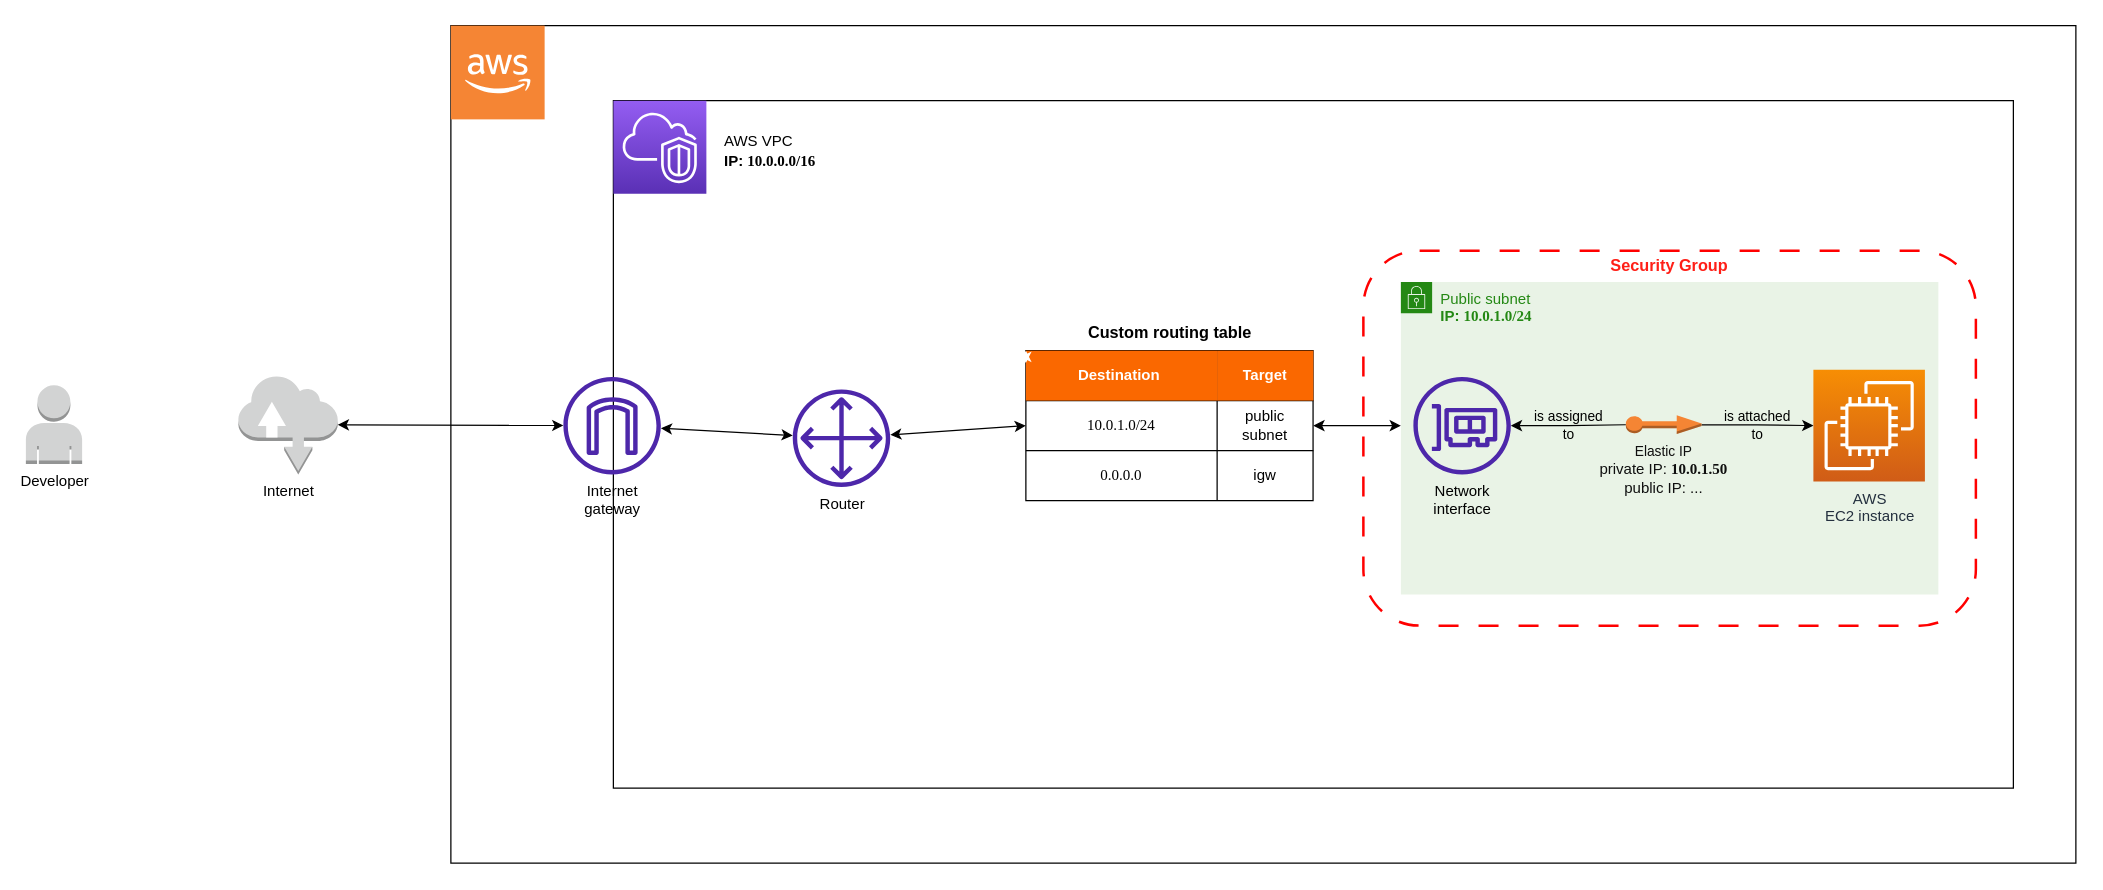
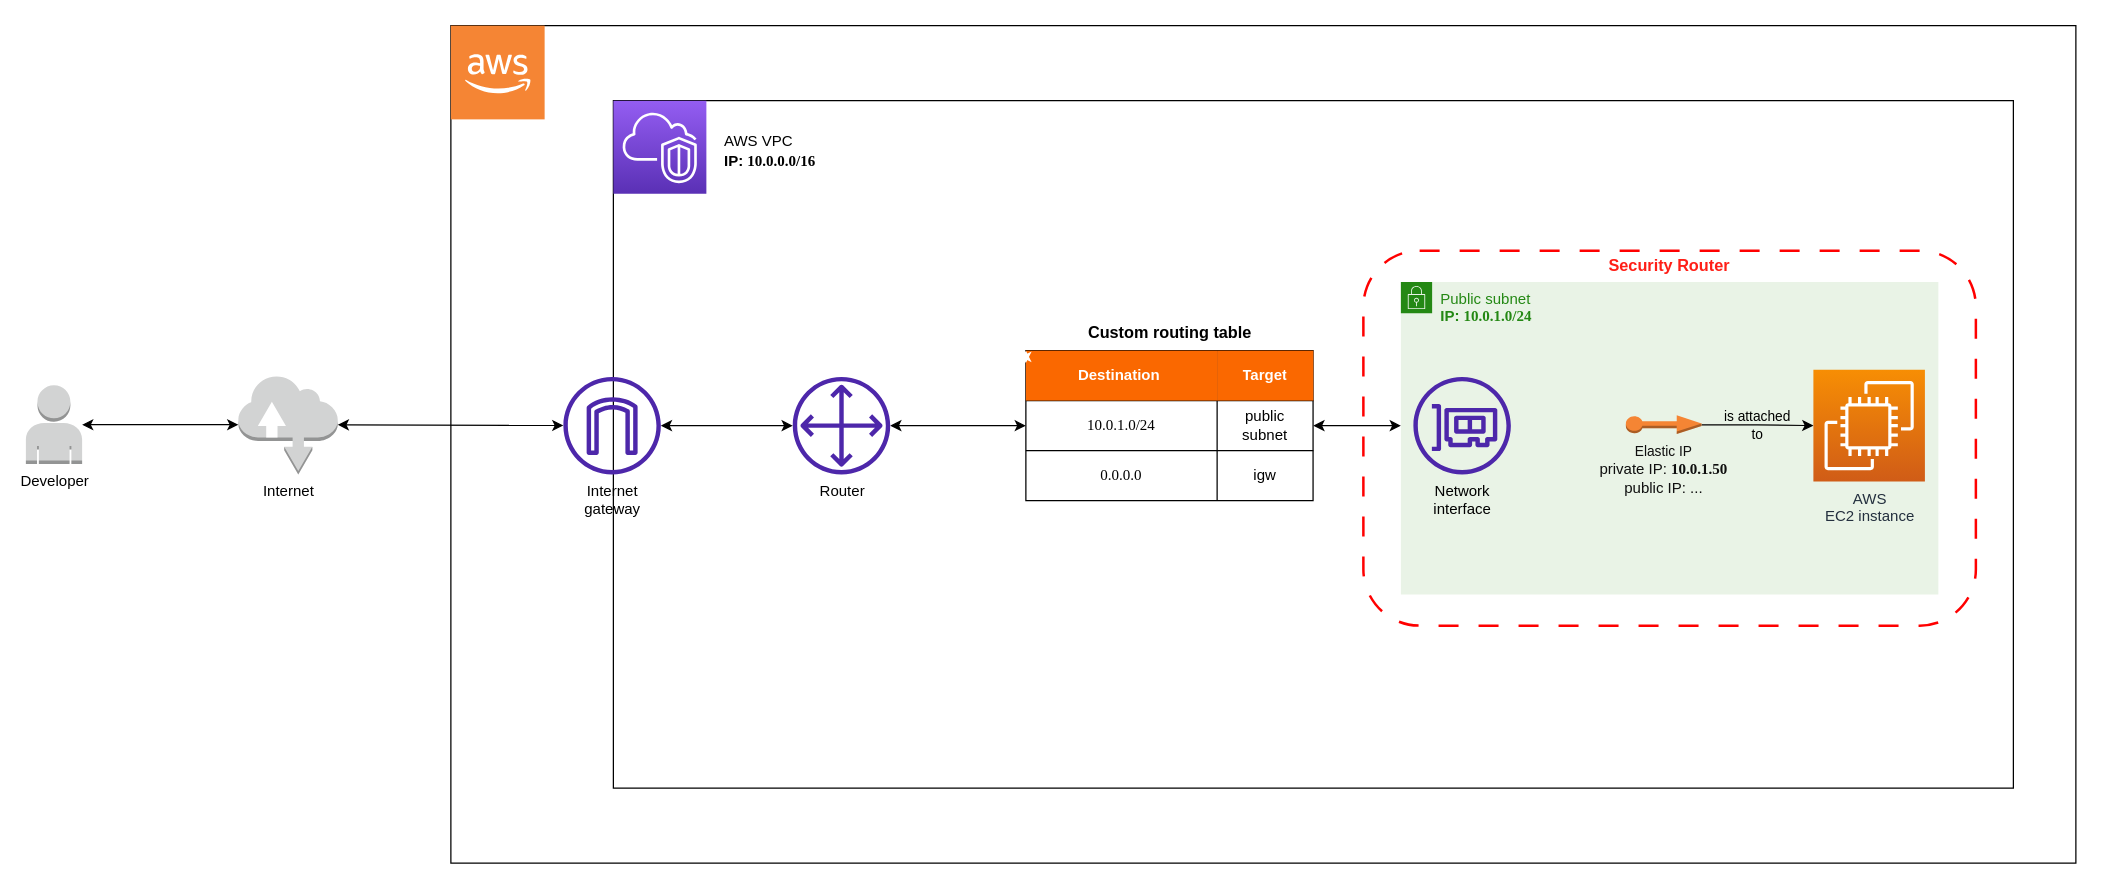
node "Security Group": label "Security Group" -> "Security Router"
edge "Developer" -- "Internet": added
edge "Elastic IP private IP: 10.0.1.50 public IP: ..." -> "Network interface": removed, label "is assigned to"
node "Router": moved (841, 438) -> (841, 426)
